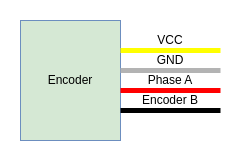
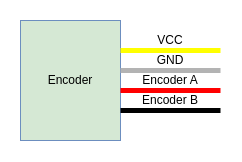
node "Phase A": label "Phase A" -> "Encoder A"
